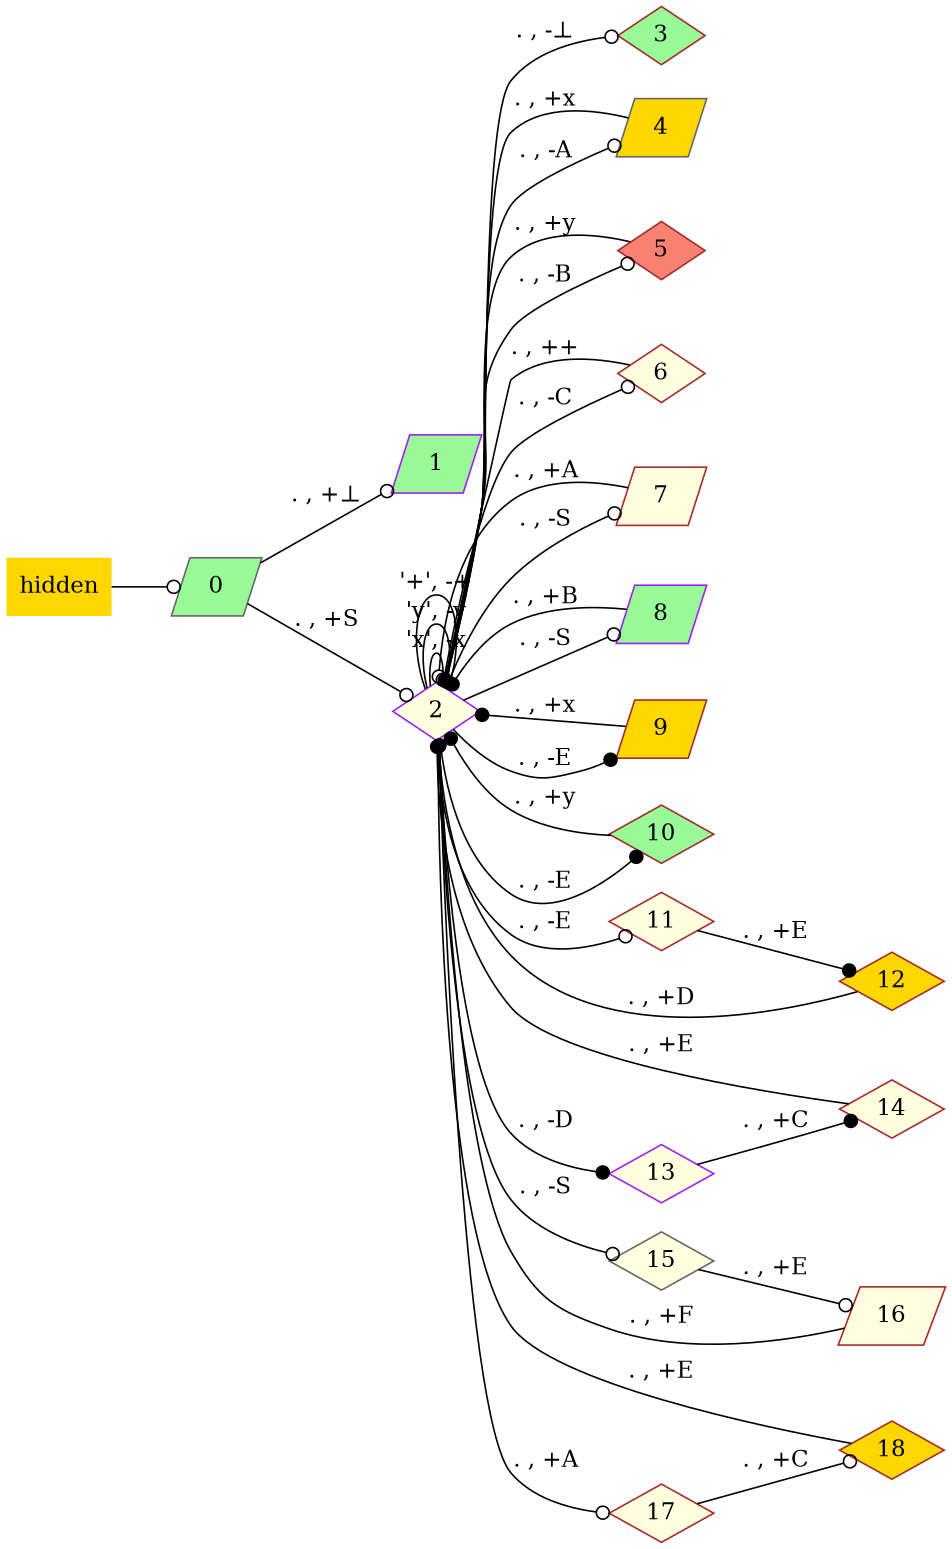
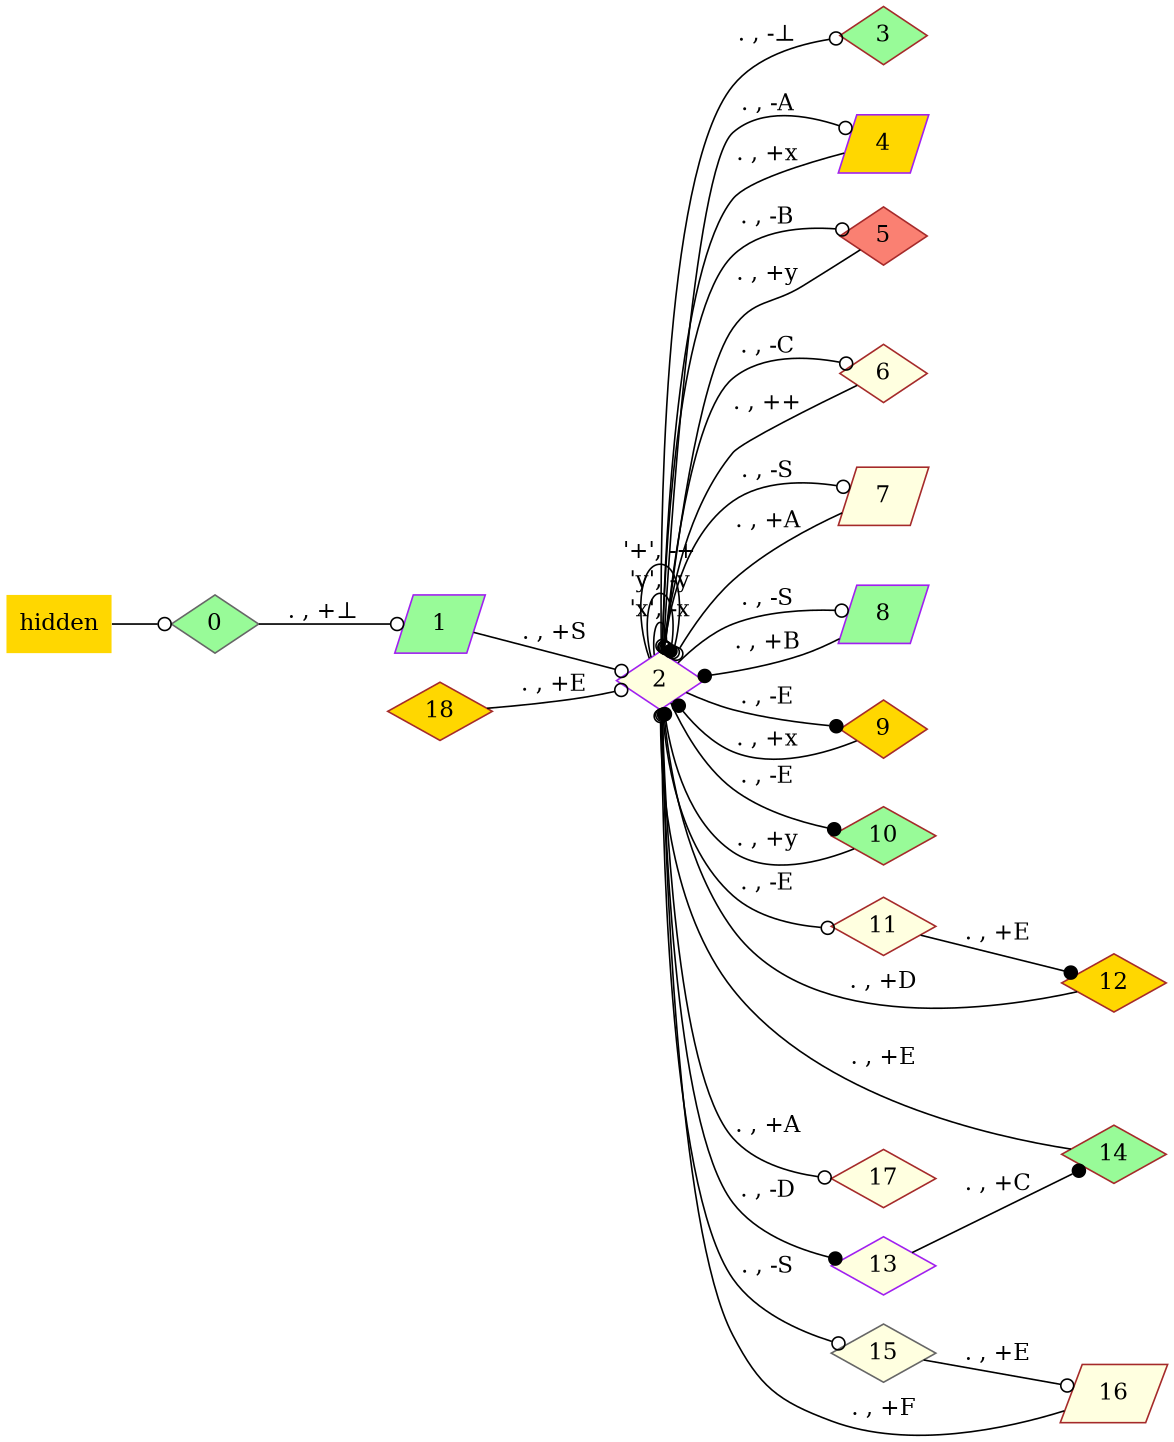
node "4": color gray40 -> purple
edge "6" -> "2": arrowhead dot -> odot
node "0": shape parallelogram -> diamond
edge "0" -> "2": now "1" -> "2"
node "9": shape parallelogram -> diamond
edge "12" -> "2": arrowhead dot -> odot
node "14": fillcolor lightyellow -> palegreen
edge "17" -> "18": removed, label ". , +C"
